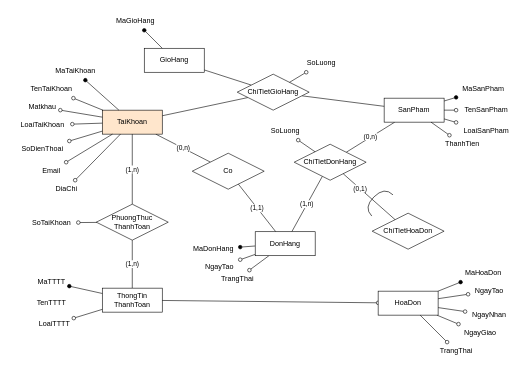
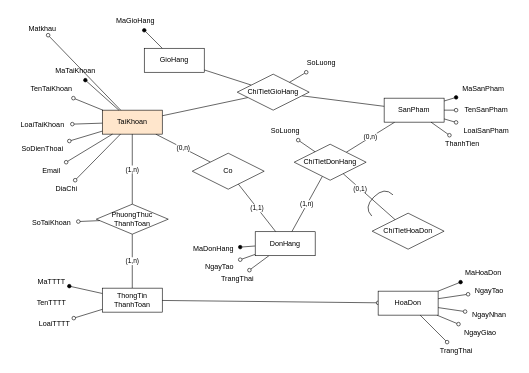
node "Matkhau": moved (42, 107) -> (42, 29)
node "PhuongThuc ThanhToan": size 72x36 -> 72x30
